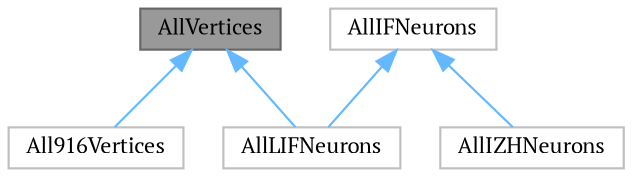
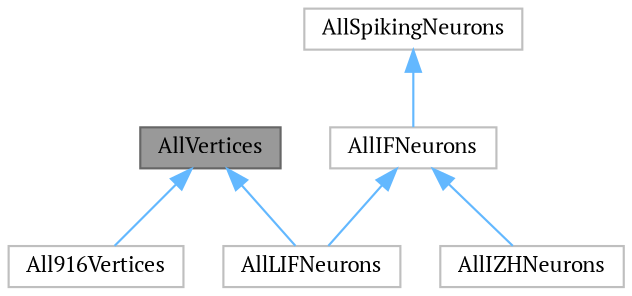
node "AllSpikingNeurons": added
